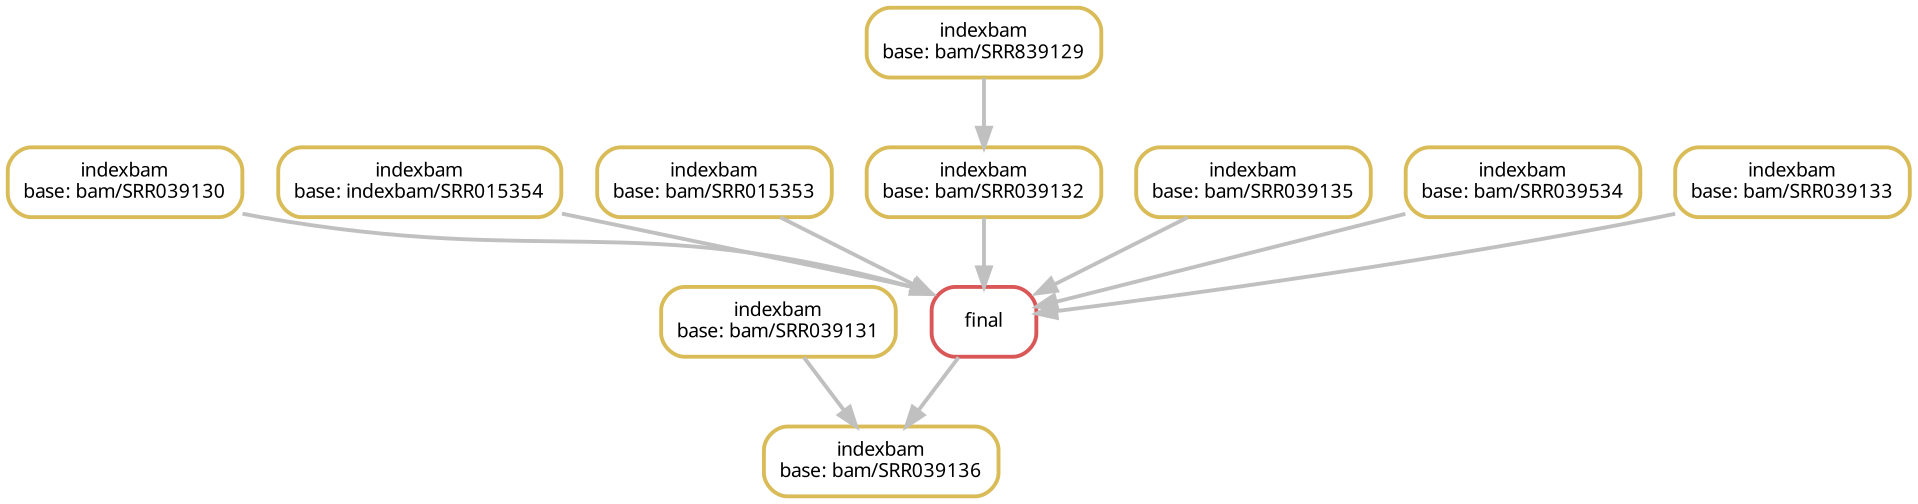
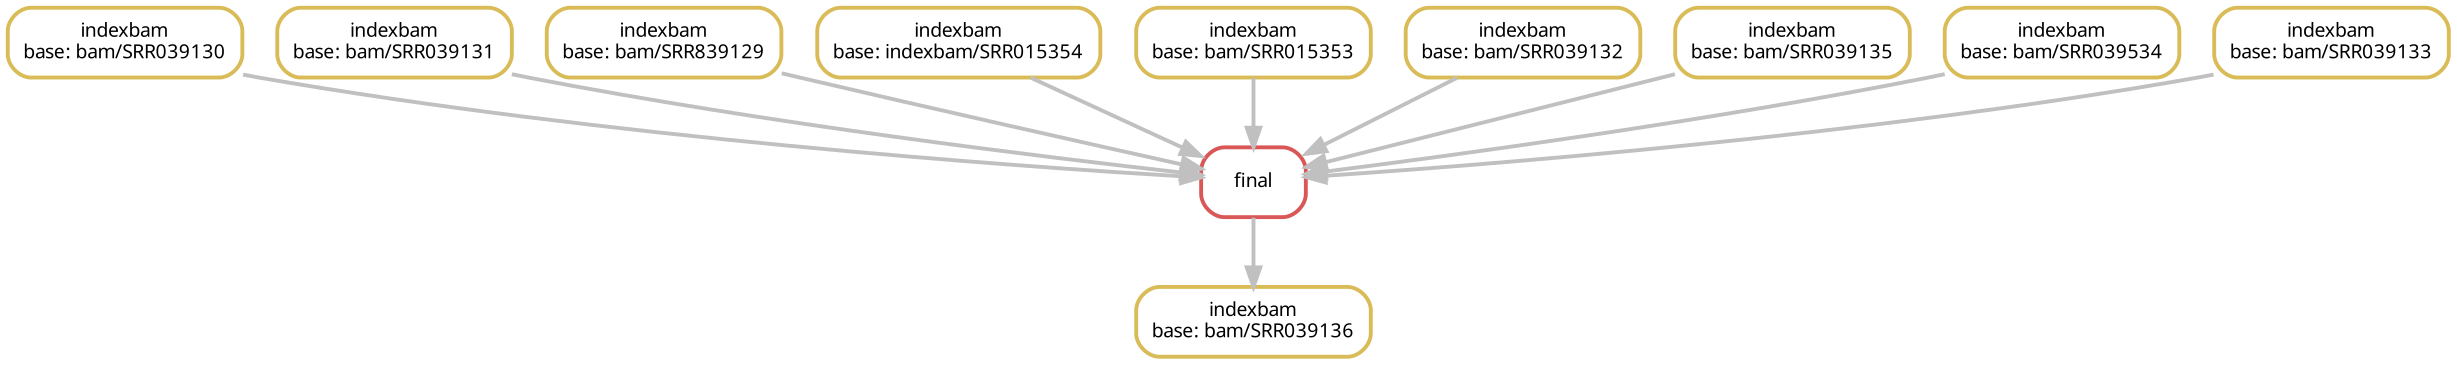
edge "indexbam base: bam/SRR839129" -> "indexbam base: bam/SRR039132": now "indexbam base: bam/SRR839129" -> "final"
edge "indexbam base: bam/SRR039131" -> "indexbam base: bam/SRR039136": now "indexbam base: bam/SRR039131" -> "final"
